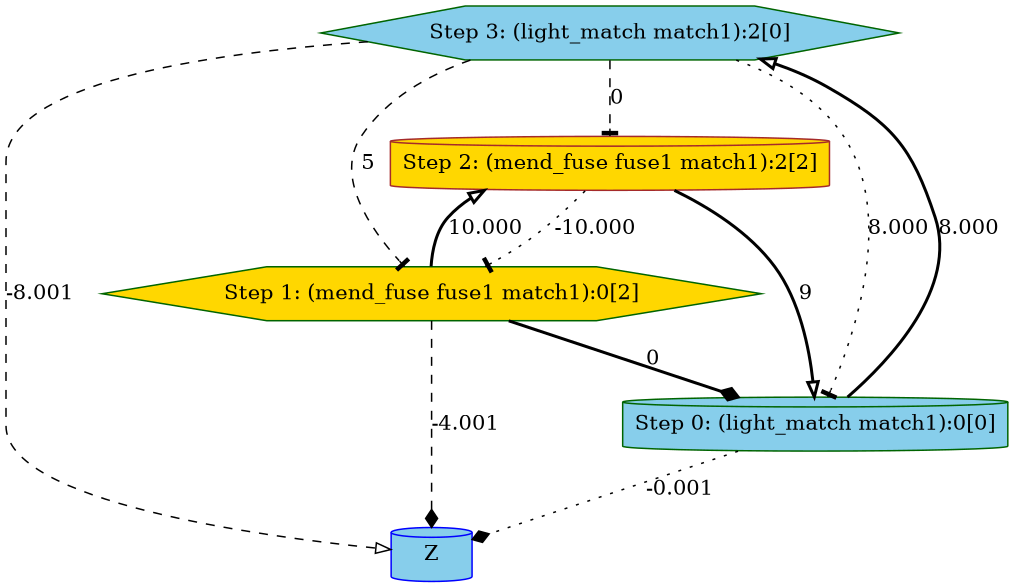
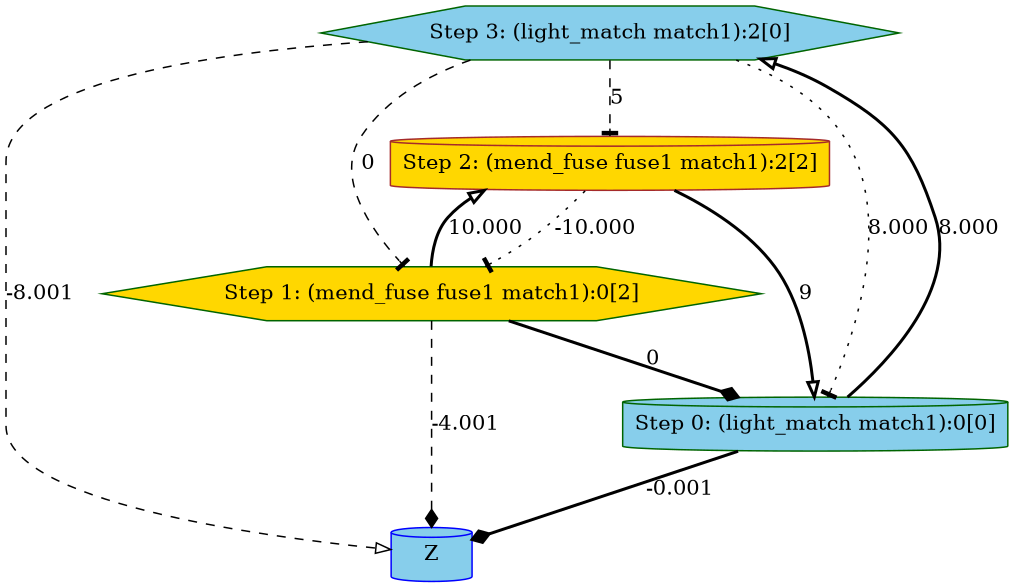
edge "Step 3: (light_match match1):2[0]" -> "Step 2: (mend_fuse fuse1 match1):2[2]": label "0" -> "5"
edge "Step 3: (light_match match1):2[0]" -> "Step 1: (mend_fuse fuse1 match1):0[2]": label "5" -> "0"
edge "Step 0: (light_match match1):0[0]" -> "Z": style dotted -> bold
